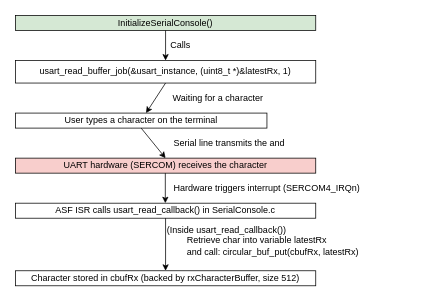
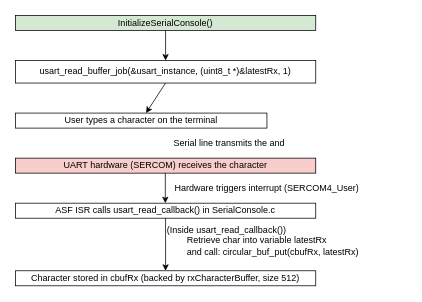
node "Calls": removed
node "Waiting for a character": removed
edge "User types a character on the terminal" -> "UART hardware (SERCOM) receives the character": removed
node "Hardware triggers interrupt (SERCOM4_IRQn)": label "Hardware triggers interrupt (SERCOM4_IRQn)" -> "Hardware triggers interrupt (SERCOM4_User)"
